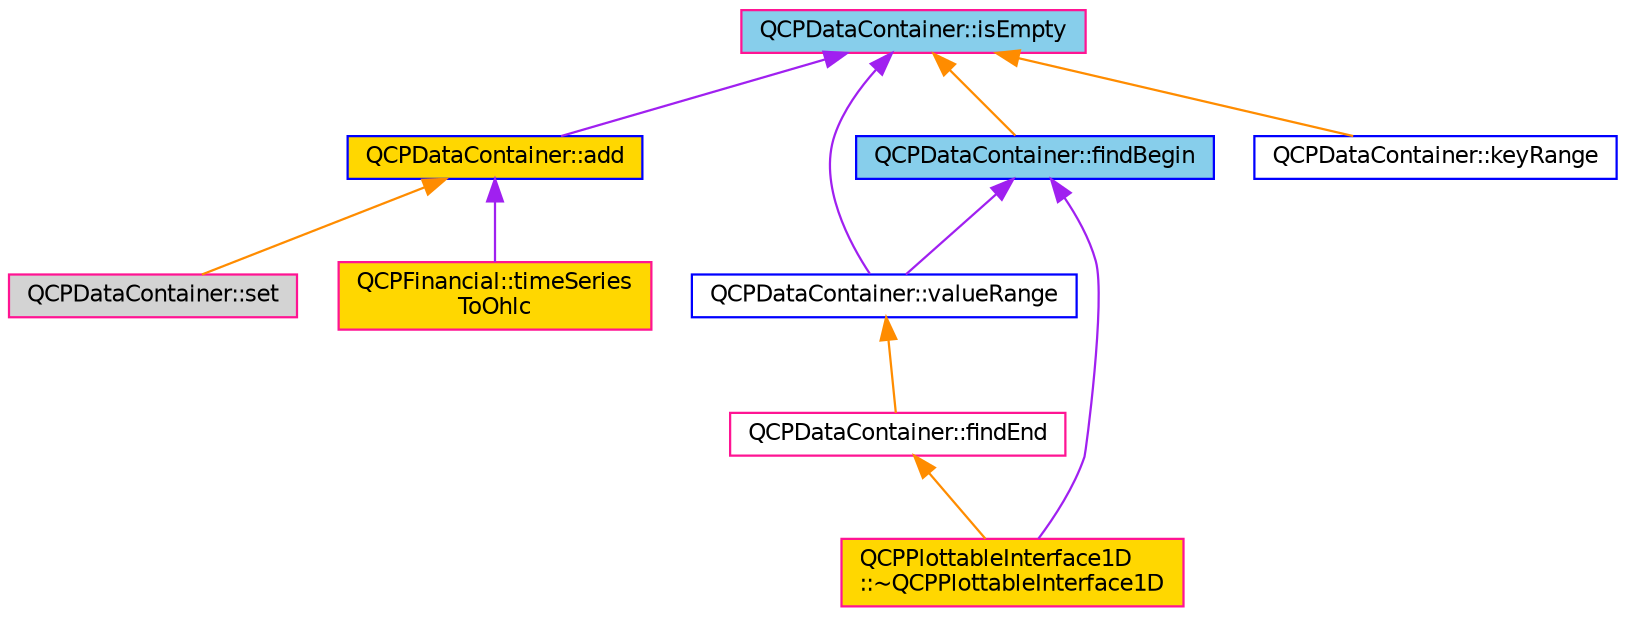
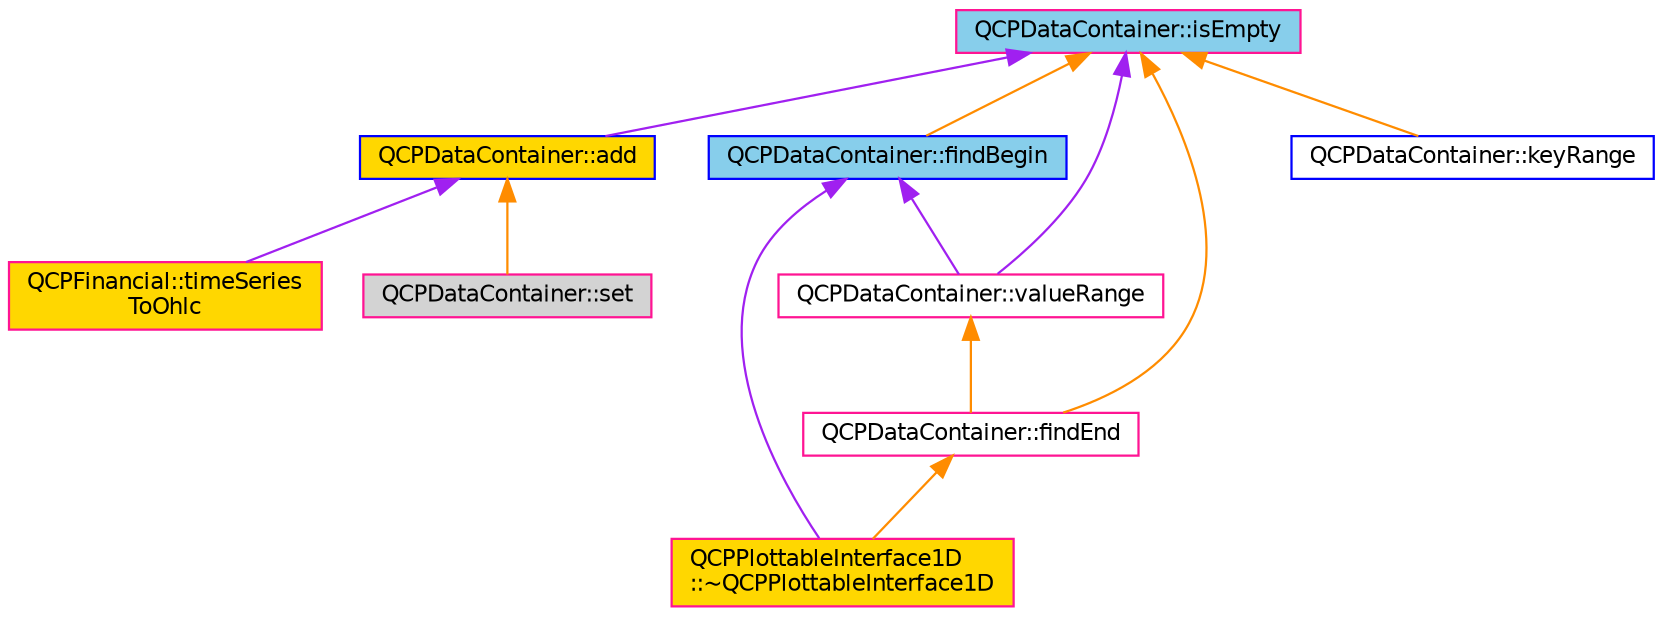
edge "QCPDataContainer::findEnd" -> "QCPDataContainer::isEmpty": added
node "QCPDataContainer::valueRange": color blue -> deeppink
